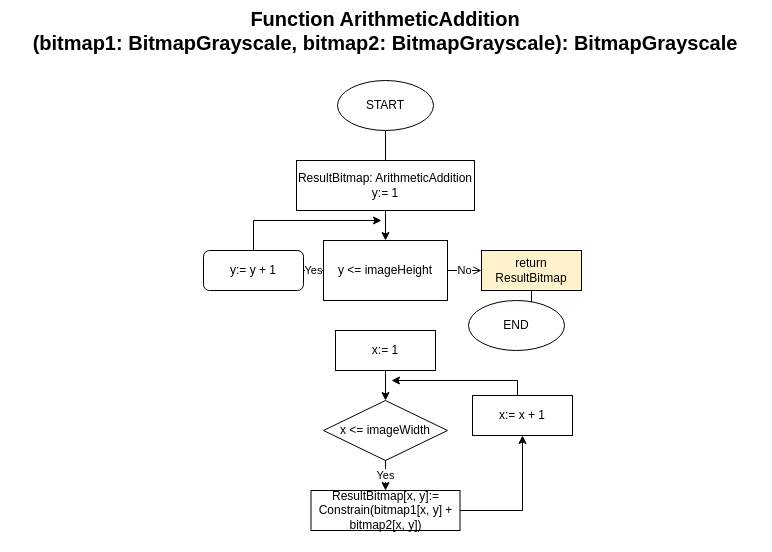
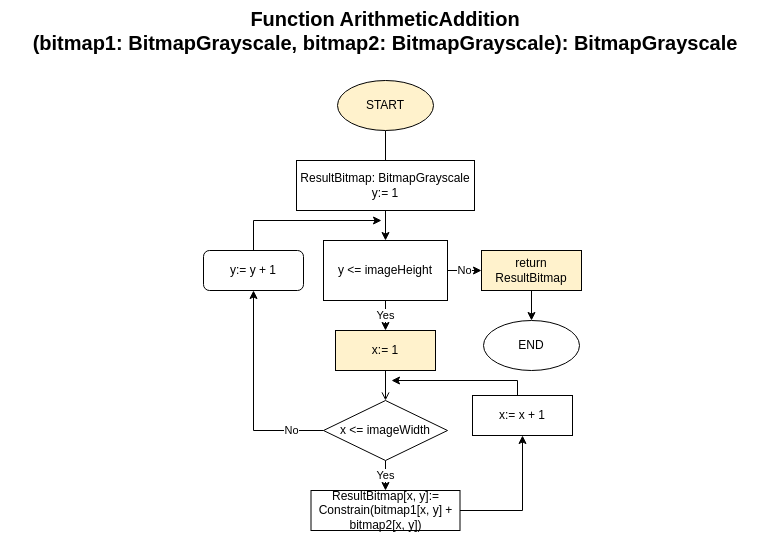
node "START": fillcolor #ffffff -> #fff2cc
node "ResultBitmap: ArithmeticAddition y:= 1": label "ResultBitmap: ArithmeticAddition y:= 1" -> "ResultBitmap: BitmapGrayscale y:= 1"
edge "y <= imageHeight" -> "y:= y + 1": now "y <= imageHeight" -> "x:= 1"
edge "y <= imageHeight" -> "return ResultBitmap": arrowhead open -> classic
node "END": moved (517, 326) -> (532, 346)
node "x:= 1": fillcolor #ffffff -> #fff2cc
edge "x:= 1" -> "x <= imageWidth": arrowhead classic -> open
edge "x <= imageWidth" -> "y:= y + 1": added, label "No"
